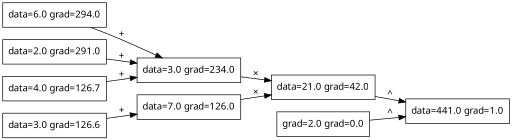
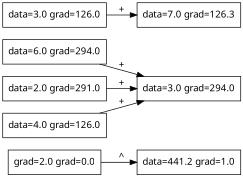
node "data=3.0 grad=234.0": label "data=3.0 grad=234.0" -> "data=3.0 grad=294.0"
node "data=21.0 grad=42.0": removed
node "data=4.0 grad=126.7": label "data=4.0 grad=126.7" -> "data=4.0 grad=126.0"
node "data=7.0 grad=126.0": label "data=7.0 grad=126.0" -> "data=7.0 grad=126.3"
node "data=441.0 grad=1.0": label "data=441.0 grad=1.0" -> "data=441.2 grad=1.0"
node "data=3.0 grad=126.6": label "data=3.0 grad=126.6" -> "data=3.0 grad=126.0"
